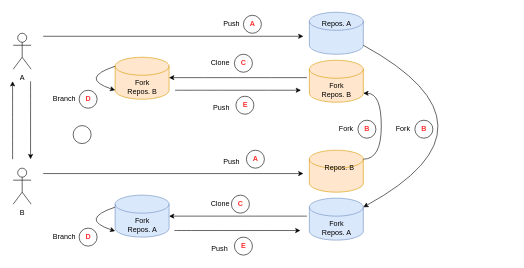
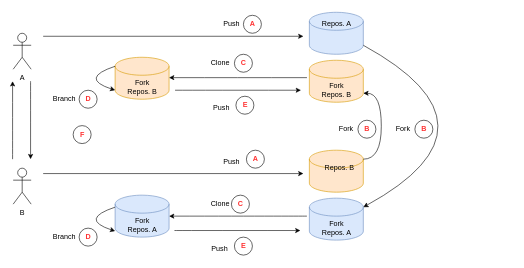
node "F": added
